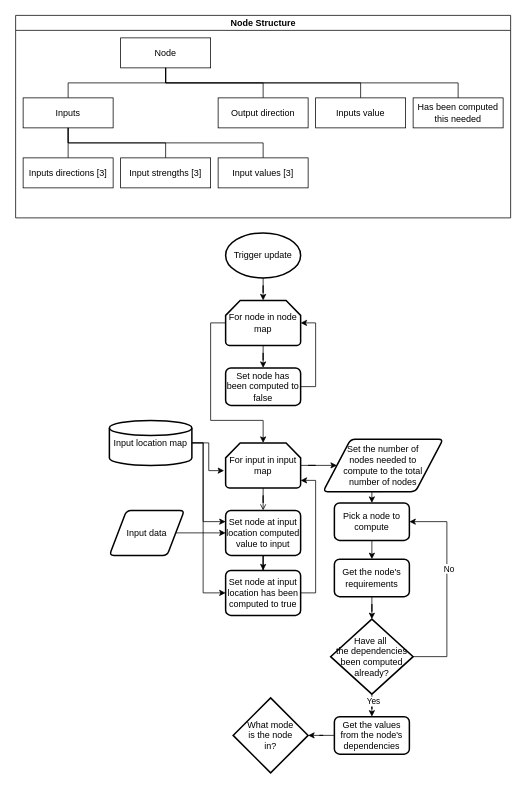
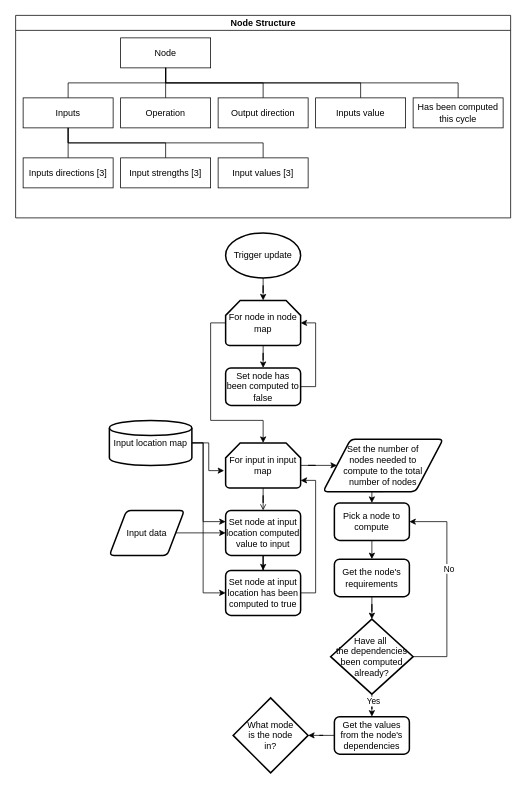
edge "Node" -- "Operation": added
node "Operation": added
node "Has been computed this needed": label "Has been computed this needed" -> "Has been computed this cycle"
